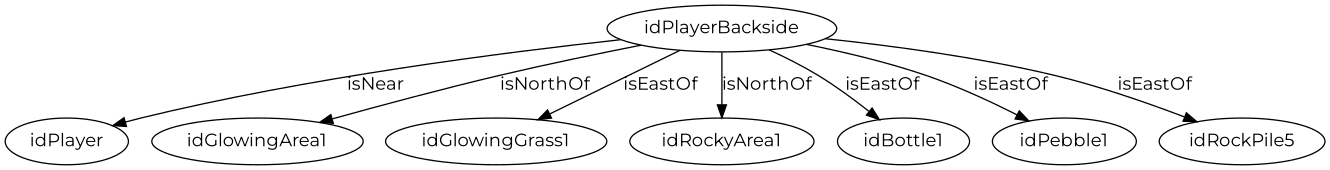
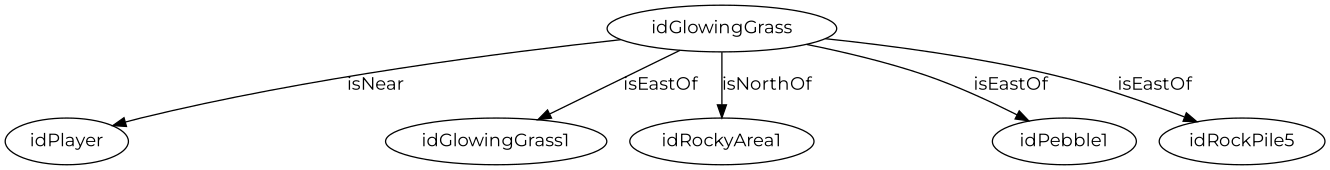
node "idPlayerBackside": label "idPlayerBackside" -> "idGlowingGrass"
node "idGlowingArea1": removed
node "idBottle1": removed
